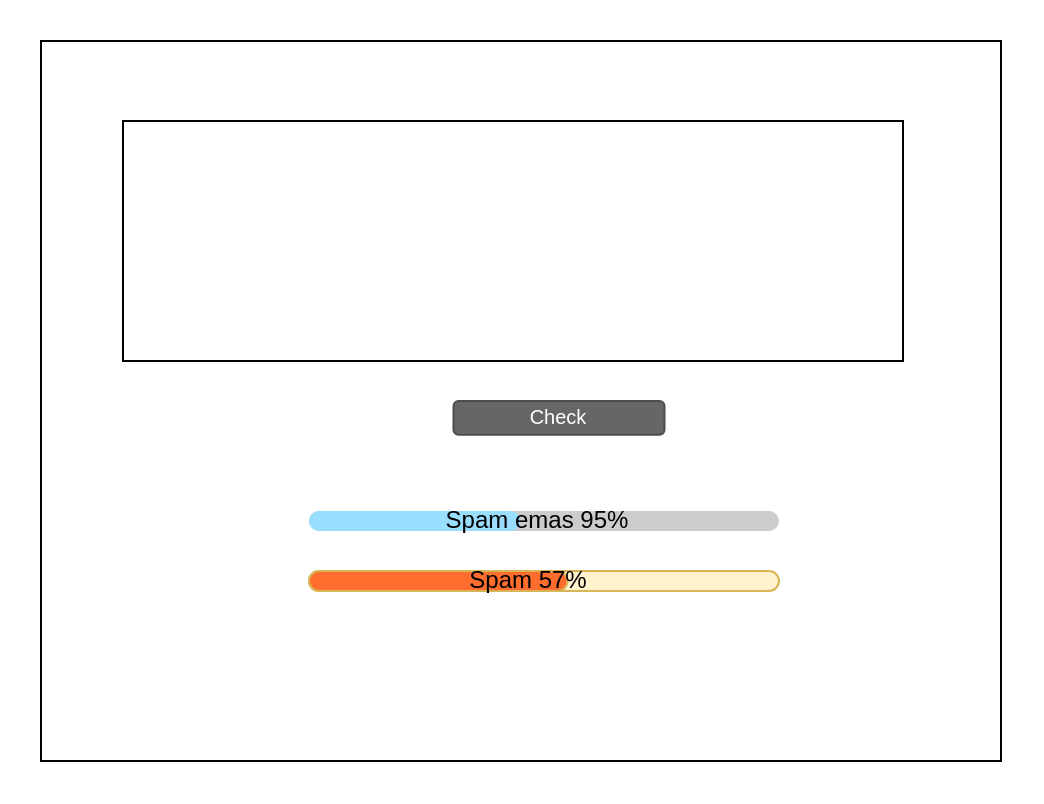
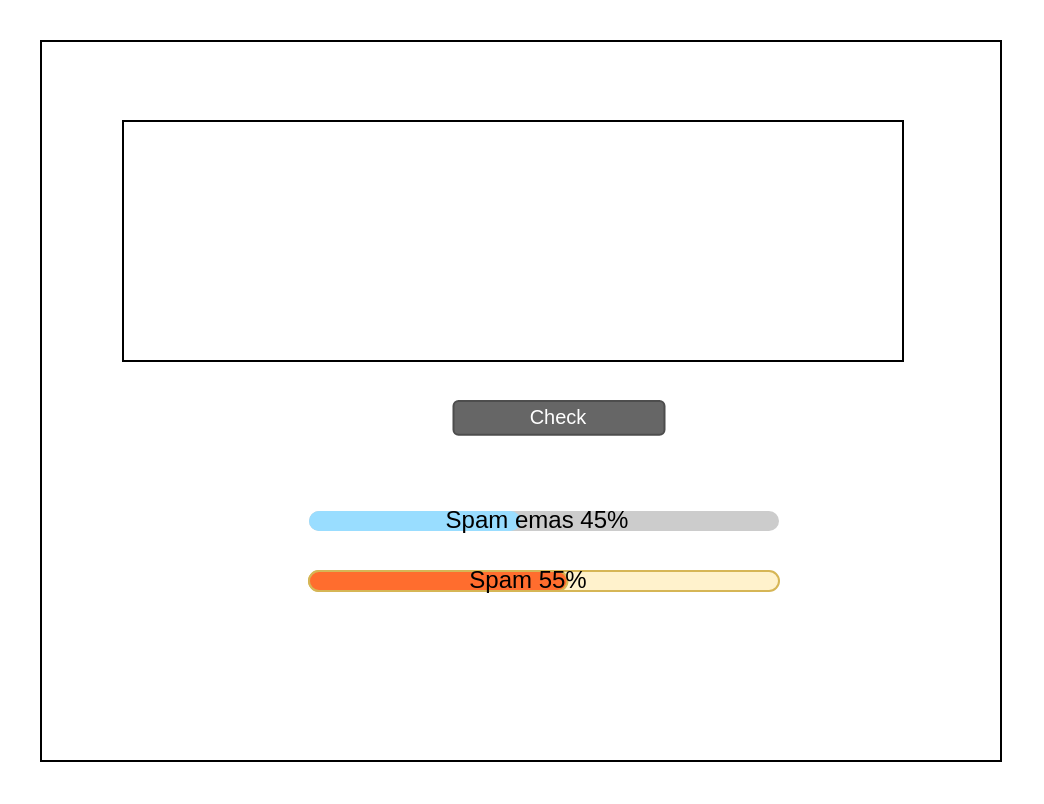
node "Spam emas 95%": label "Spam emas 95%" -> "Spam emas 45%"
node "Spam 57%": label "Spam 57%" -> "Spam 55%"
